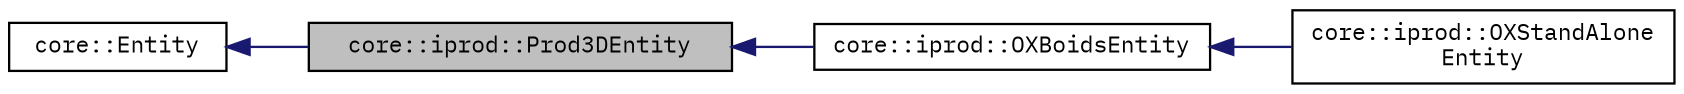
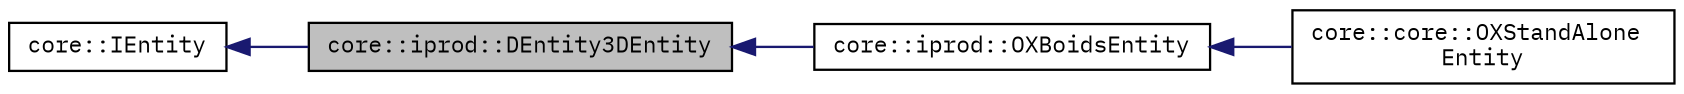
node "core::Entity": label "core::Entity" -> "core::IEntity"
node "core::iprod::Prod3DEntity": label "core::iprod::Prod3DEntity" -> "core::iprod::DEntity3DEntity"
node "core::iprod::OXStandAlone Entity": label "core::iprod::OXStandAlone Entity" -> "core::core::OXStandAlone Entity"
